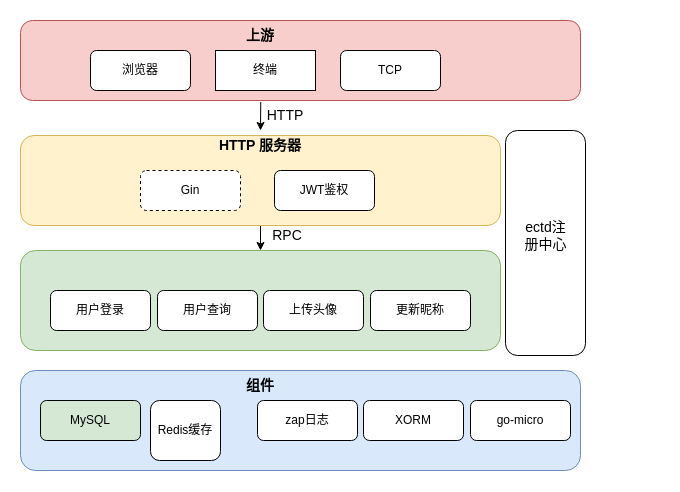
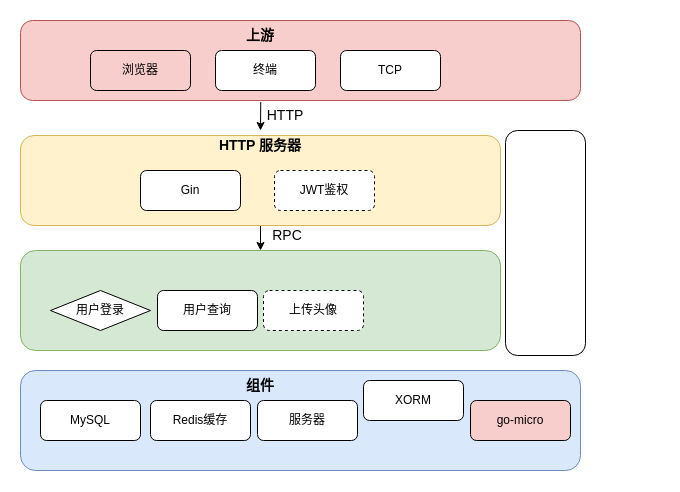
node "浏览器": fillcolor #ffffff -> #f8cecc
node "终端": shape rectangle -> rounded rectangle
node "Gin": style dashed -> solid
node "JWT鉴权": style solid -> dashed
node "ectd注册中心": removed
node "用户登录": shape rounded rectangle -> diamond
node "上传头像": style solid -> dashed
node "更新昵称": removed
node "MySQL": fillcolor #d5e8d4 -> #ffffff
node "zap日志": label "zap日志" -> "服务器"
node "XORM": moved (414, 421) -> (414, 401)
node "go-micro": fillcolor #ffffff -> #f8cecc
node "Redis缓存": size 70x60 -> 100x40
